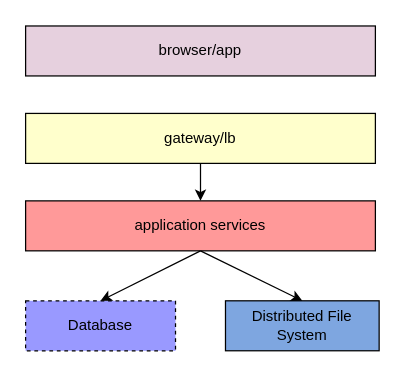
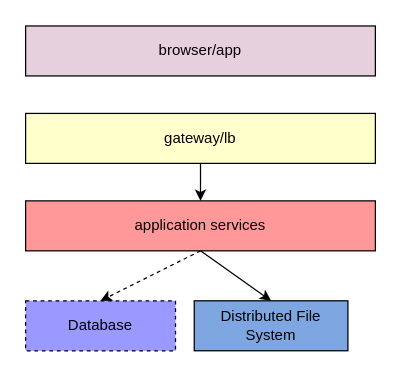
edge "application services" -> "Database": style solid -> dashed
node "Distributed File System": moved (303, 326) -> (271, 326)
